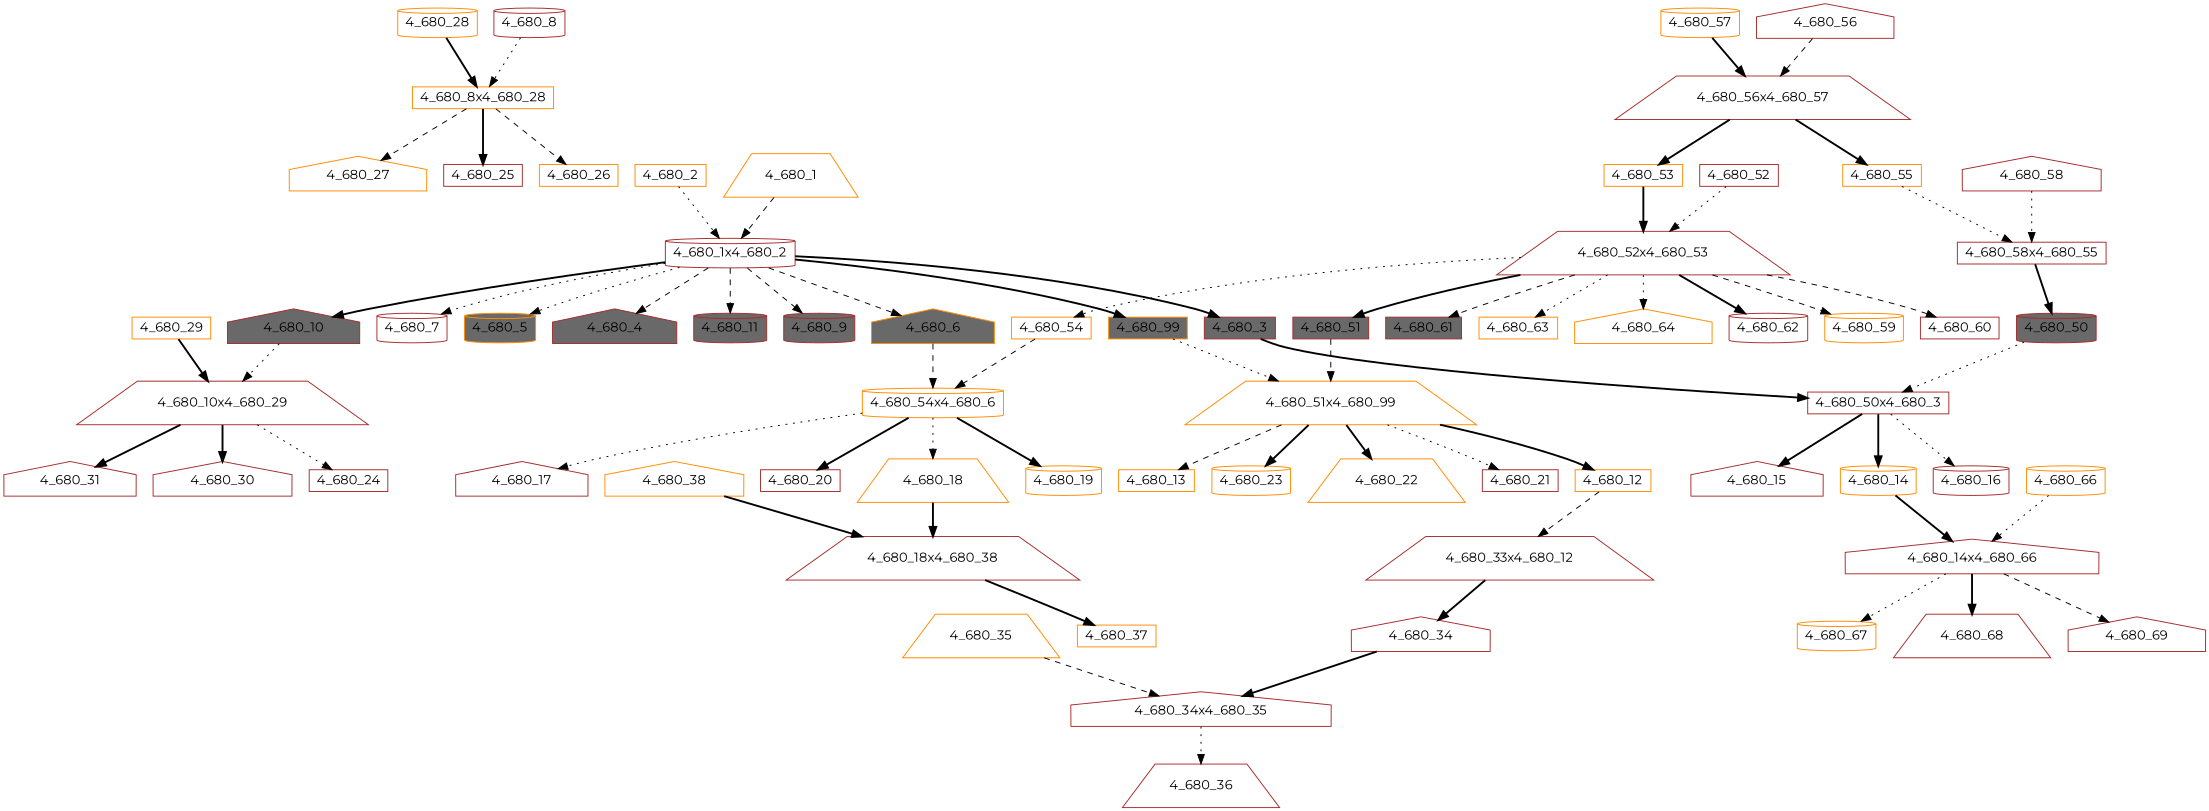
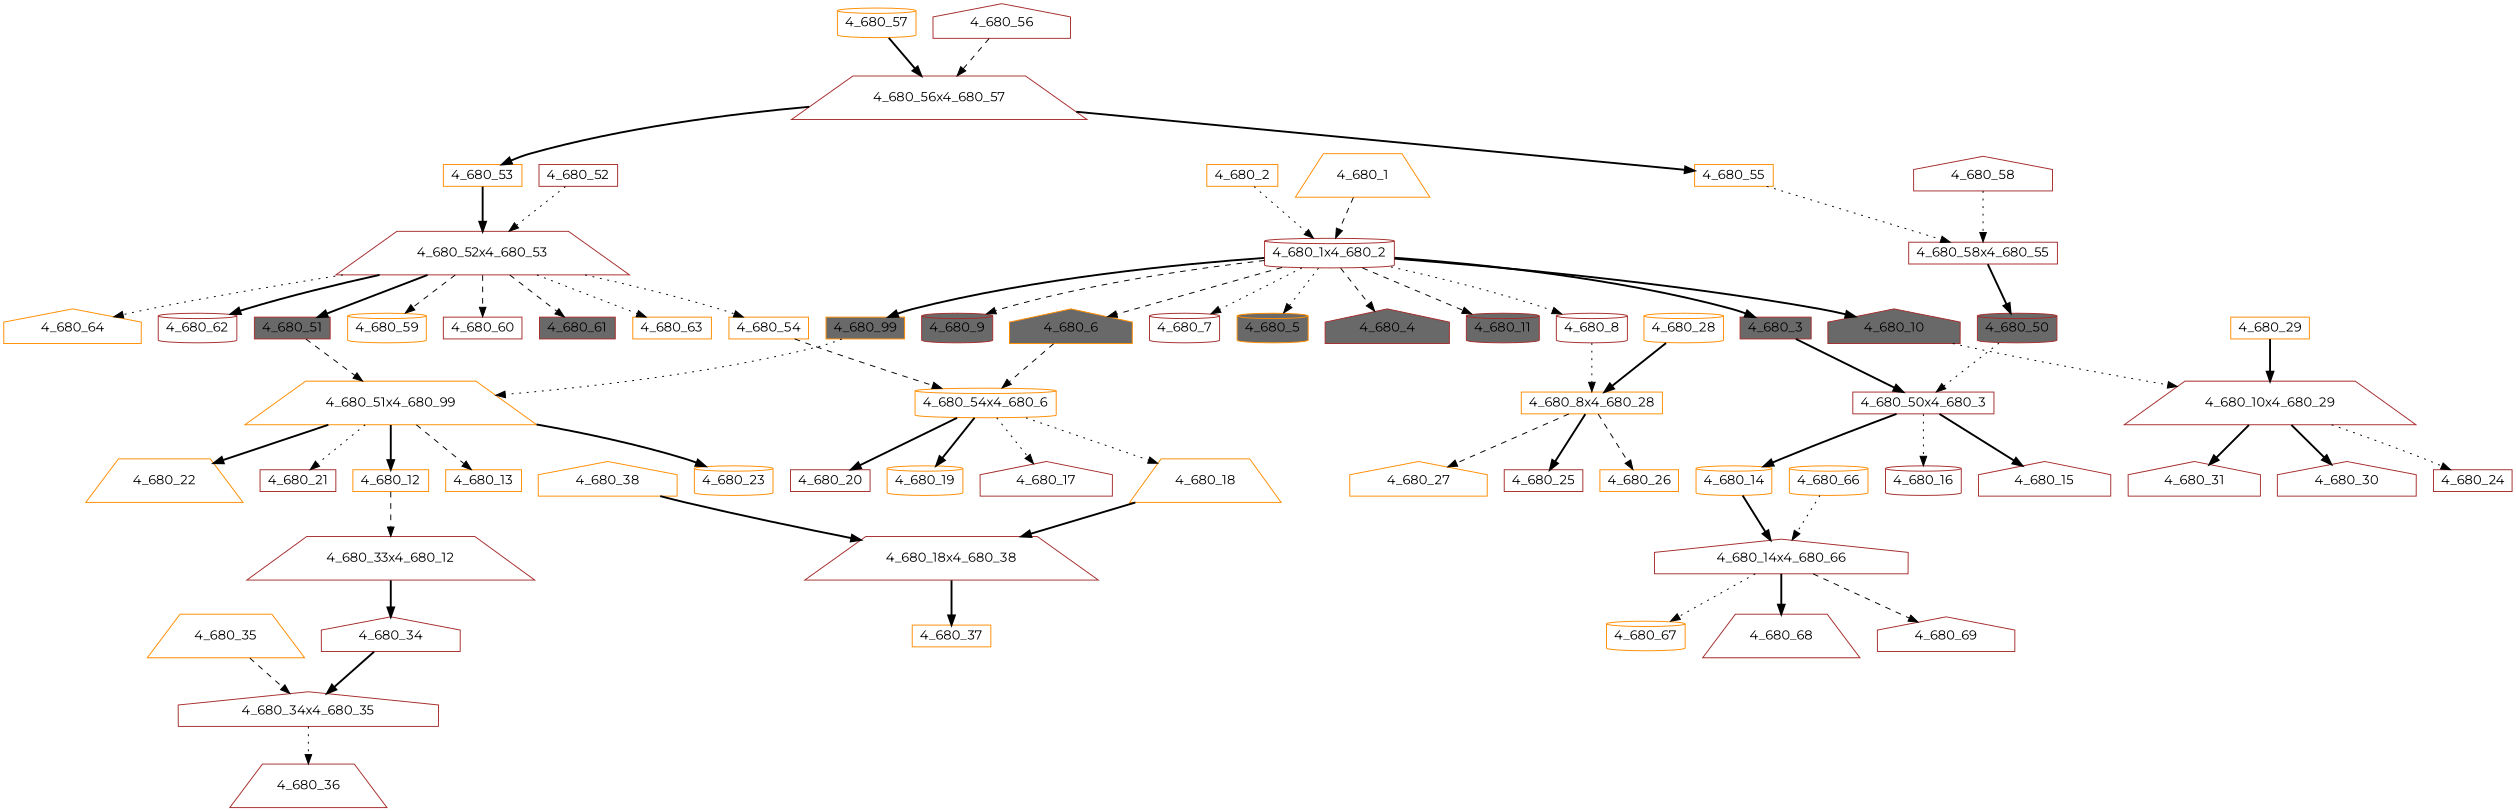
edge "4_680_1x4_680_2" -> "4_680_8": added
